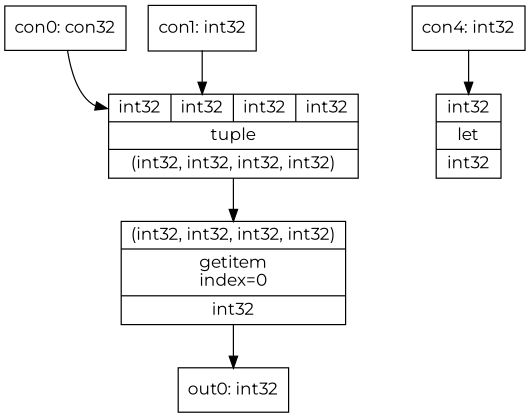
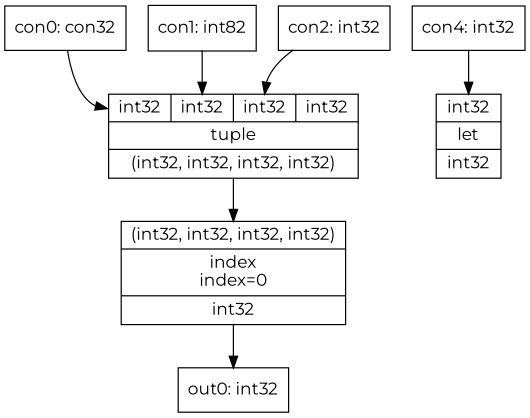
node "con1: int32": label "con1: int32" -> "con1: int82"
node "con2: int32": added
node "(int32, int32, int32, int32)": text "getitem" -> "index"
